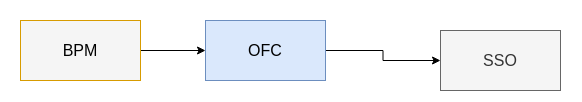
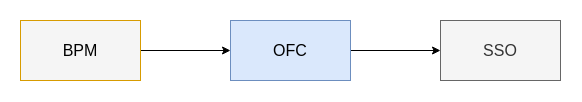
node "OFC": moved (266, 51) -> (291, 51)
node "SSO": moved (501, 61) -> (501, 51)
